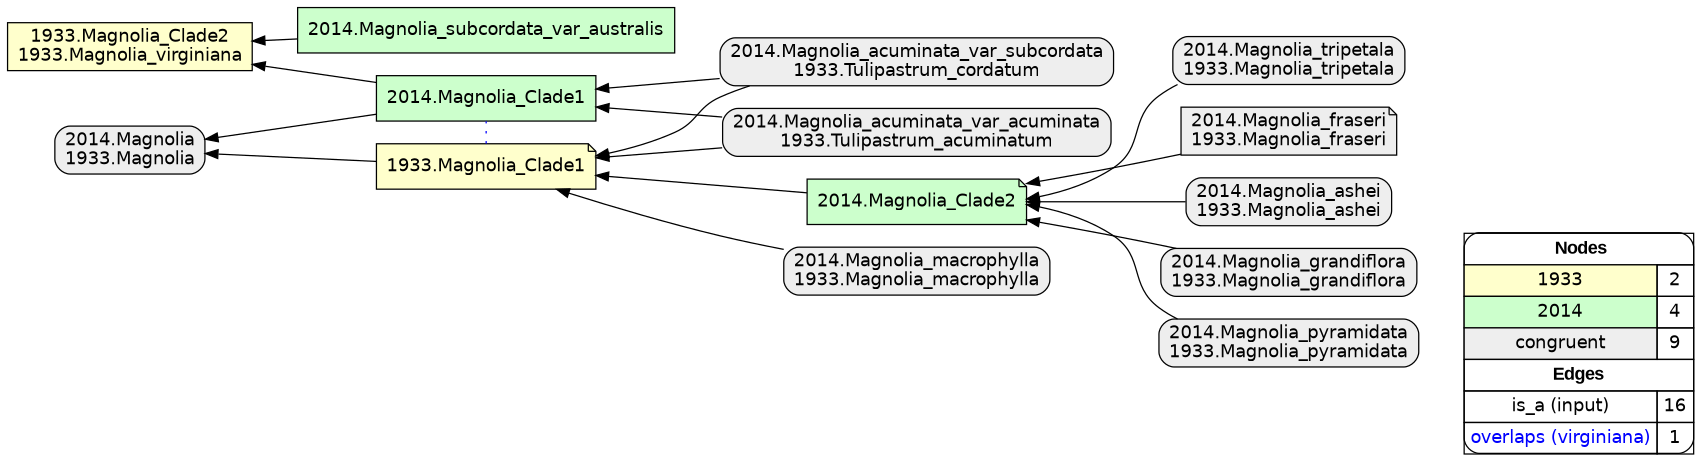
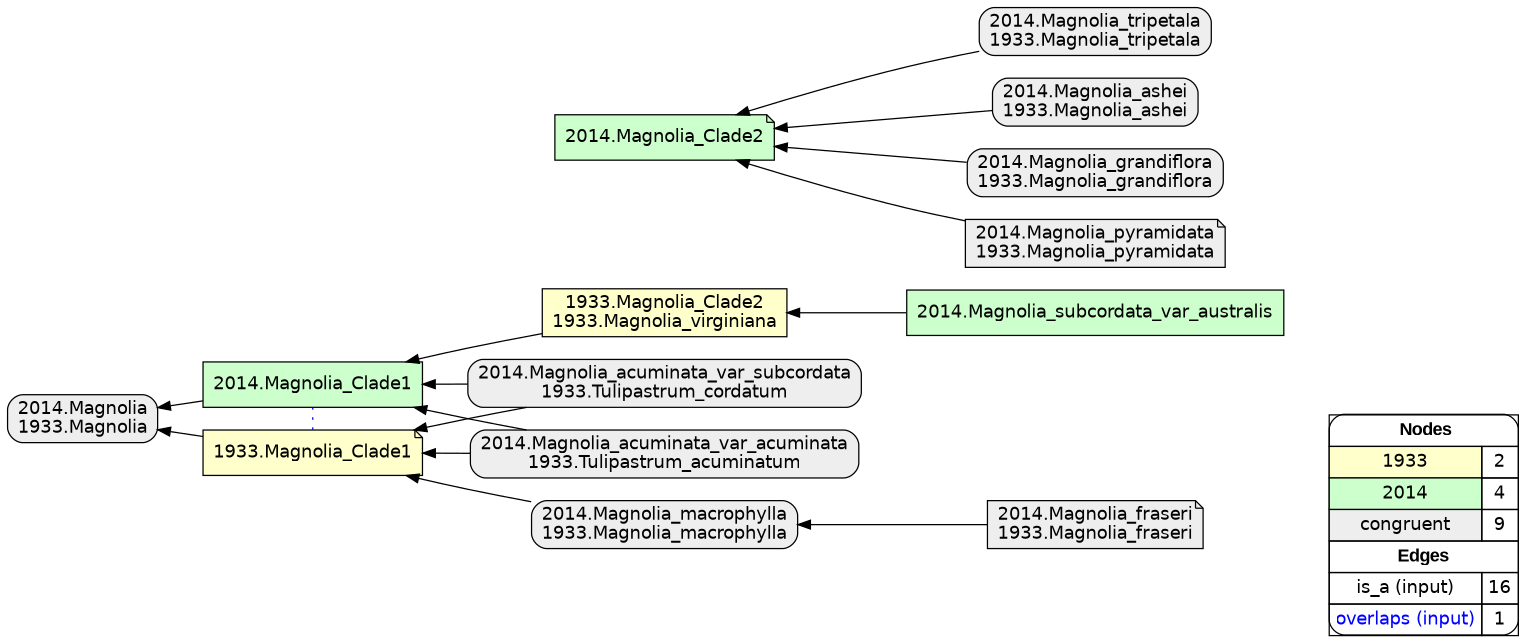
edge "2014.Magnolia_Clade1" -> "1933.Magnolia_Clade2 1933.Magnolia_virginiana": reversed
edge "2014.Magnolia_fraseri 1933.Magnolia_fraseri" -> "2014.Magnolia_Clade2": now "2014.Magnolia_fraseri 1933.Magnolia_fraseri" -> "2014.Magnolia_macrophylla 1933.Magnolia_macrophylla"
edge "2014.Magnolia_Clade2" -> "1933.Magnolia_Clade1": removed
node "2014.Magnolia_pyramidata 1933.Magnolia_pyramidata": shape box -> note
node "Nodes": text "overlaps (virginiana)" -> "overlaps (input)"
